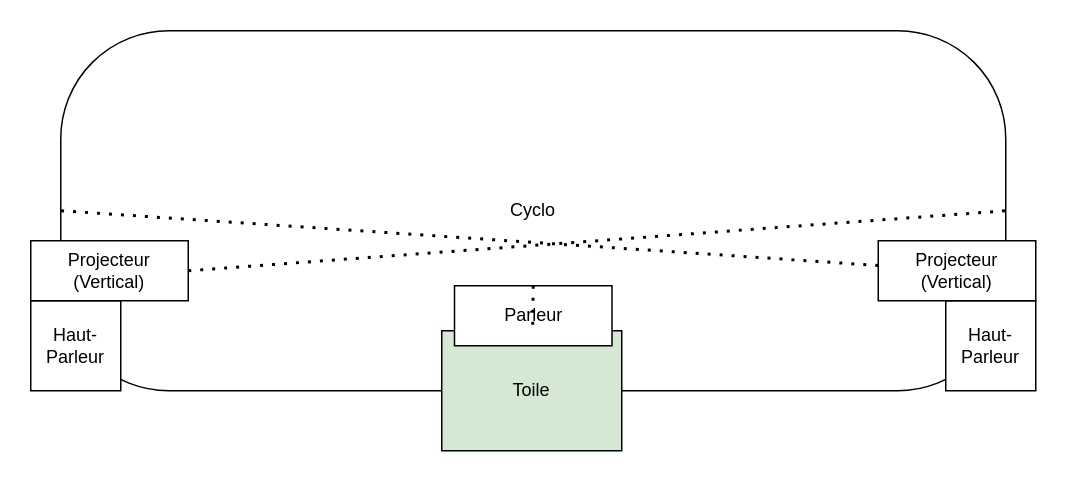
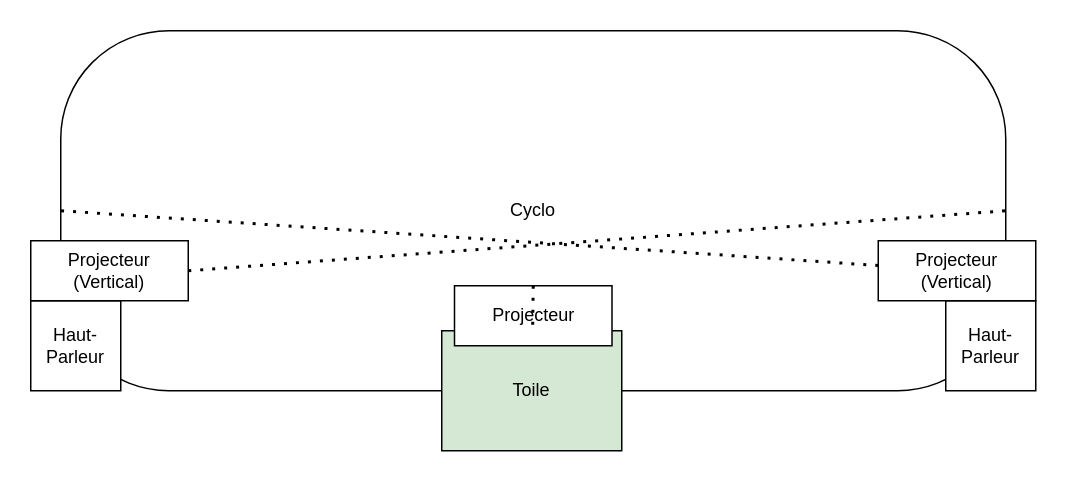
node "Parleur": label "Parleur" -> "Projecteur"
